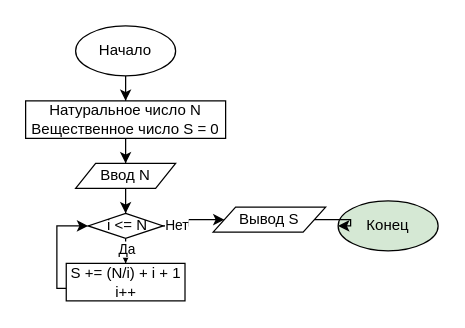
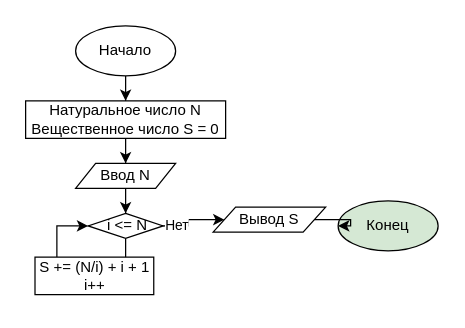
node "S += (N/i) + i + 1 i++": moved (126, 282) -> (94, 276)
